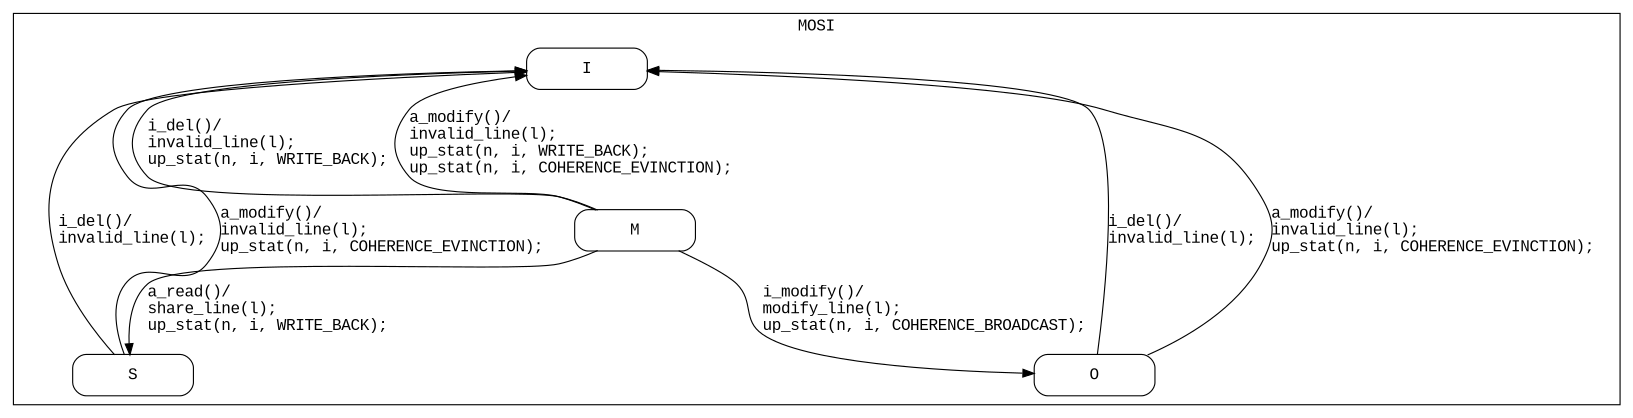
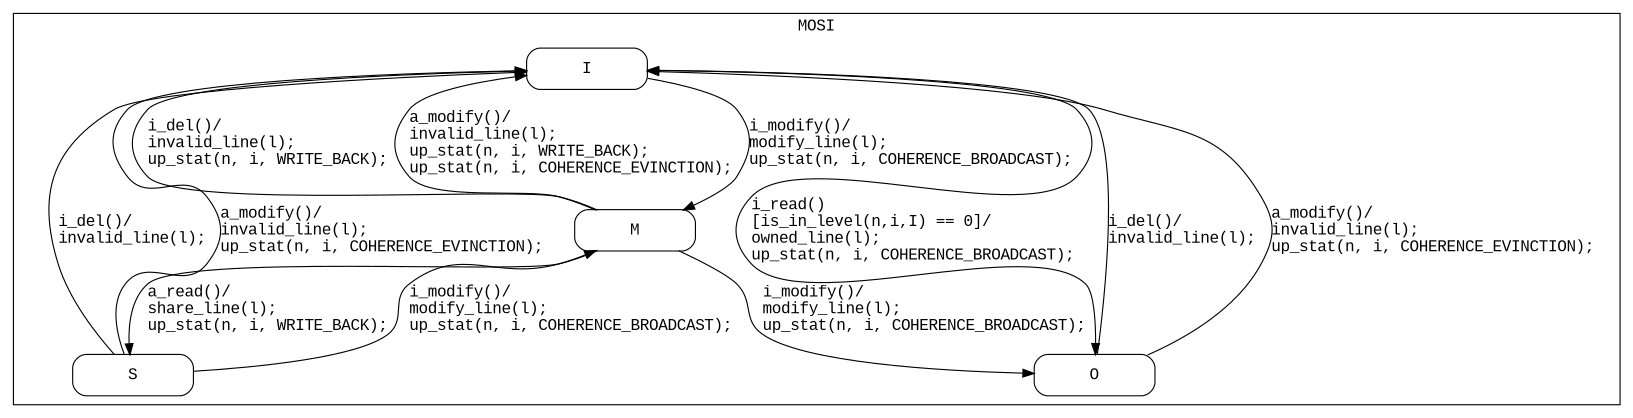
edge "I" -> "M": added, label "i_modify()/ modify_line(l); up_stat(n, i, COHERENCE_BROADCAST);"
edge "I" -> "O": added, label "i_read() [is_in_level(n,i,I) == 0]/ owned_line(l); up_stat(n, i, COHERENCE_BROADCAST);"
edge "S" -> "M": added, label "i_modify()/ modify_line(l); up_stat(n, i, COHERENCE_BROADCAST);"
